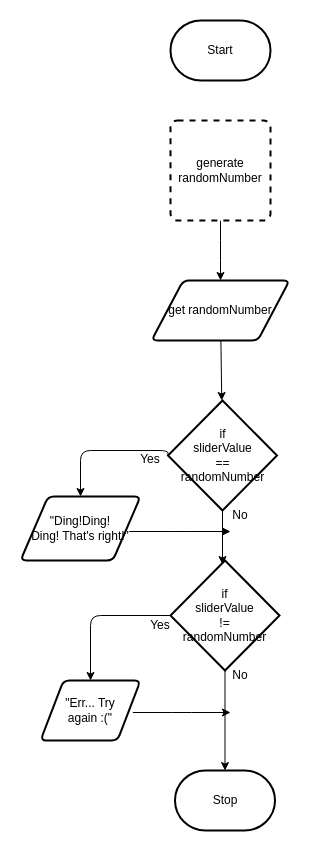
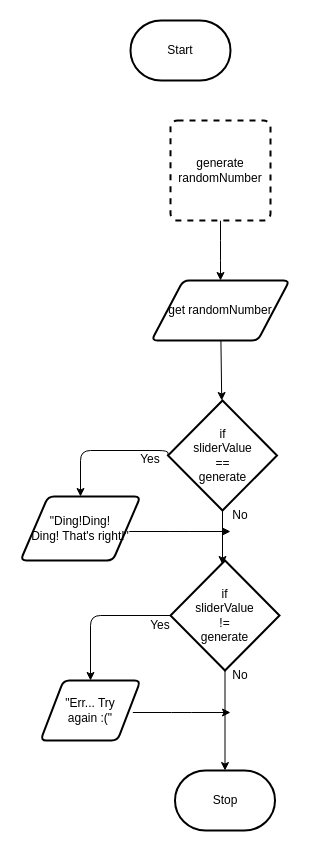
node "Start": moved (221, 51) -> (181, 51)
node "if sliderValue == randomNumber": label "if sliderValue == randomNumber" -> "if sliderValue == generate"
node "if sliderValue != randomNumber": label "if sliderValue != randomNumber" -> "if sliderValue != generate"
